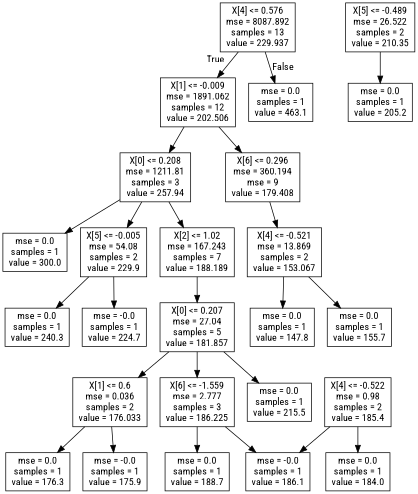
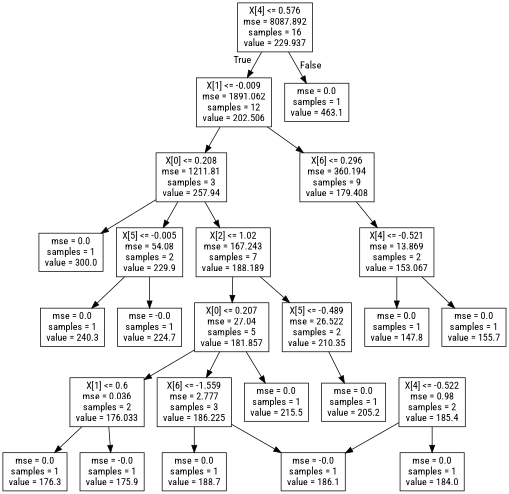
node "X[4] <= 0.576 mse = 8087.892 samples = 13 value = 229.937": label "X[4] <= 0.576 mse = 8087.892 samples = 13 value = 229.937" -> "X[4] <= 0.576 mse = 8087.892 samples = 16 value = 229.937"
node "X[6] <= 0.296 mse = 360.194 mse = 9 value = 179.408": label "X[6] <= 0.296 mse = 360.194 mse = 9 value = 179.408" -> "X[6] <= 0.296 mse = 360.194 samples = 9 value = 179.408"
edge "X[2] <= 1.02 mse = 167.243 samples = 7 value = 188.189" -> "X[5] <= -0.489 mse = 26.522 samples = 2 value = 210.35": added
